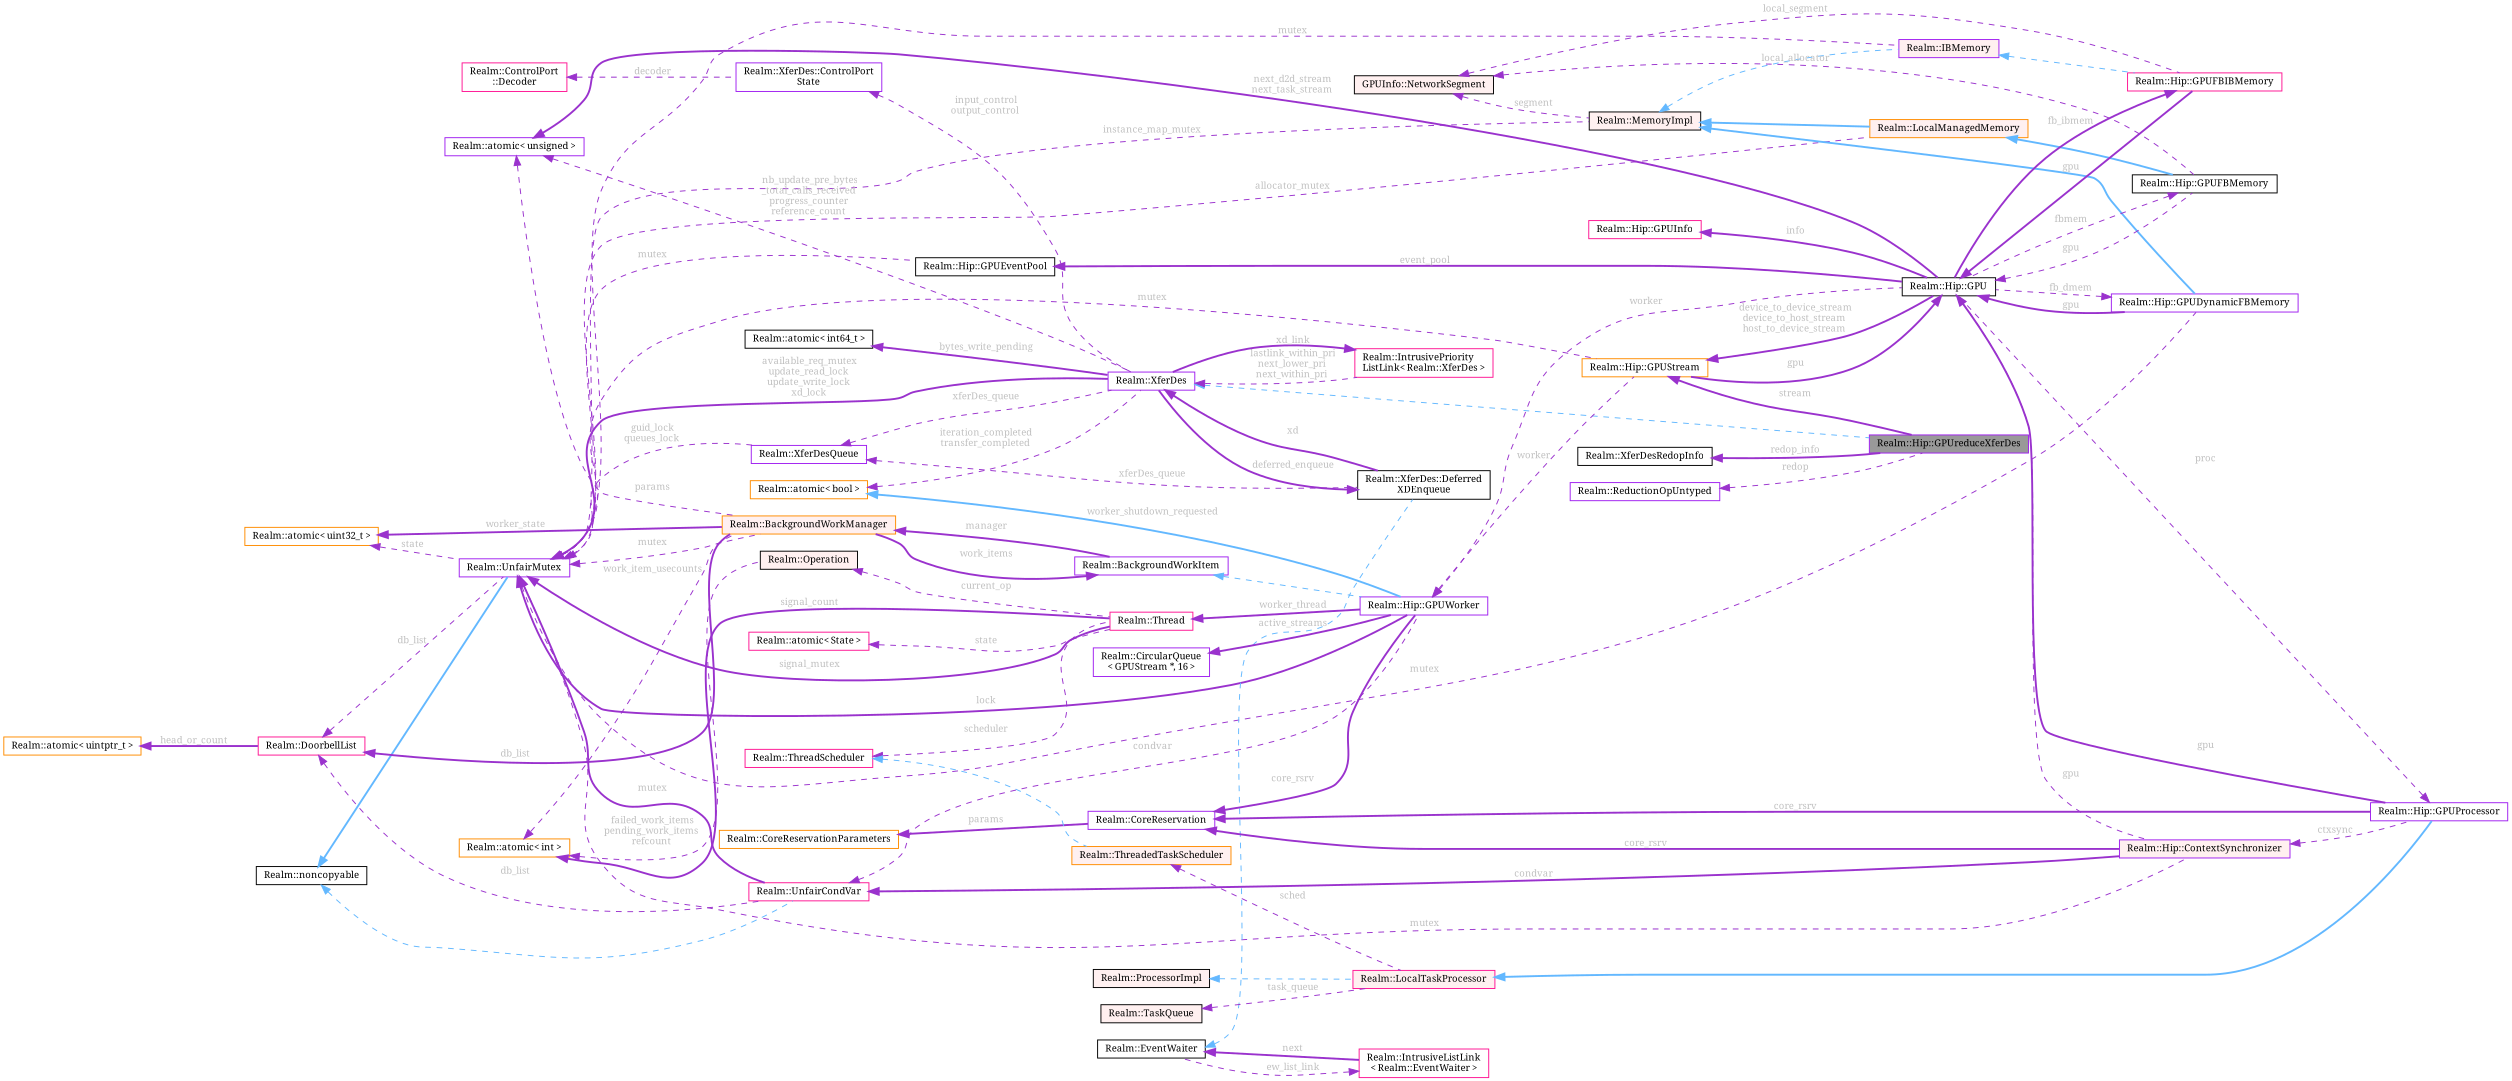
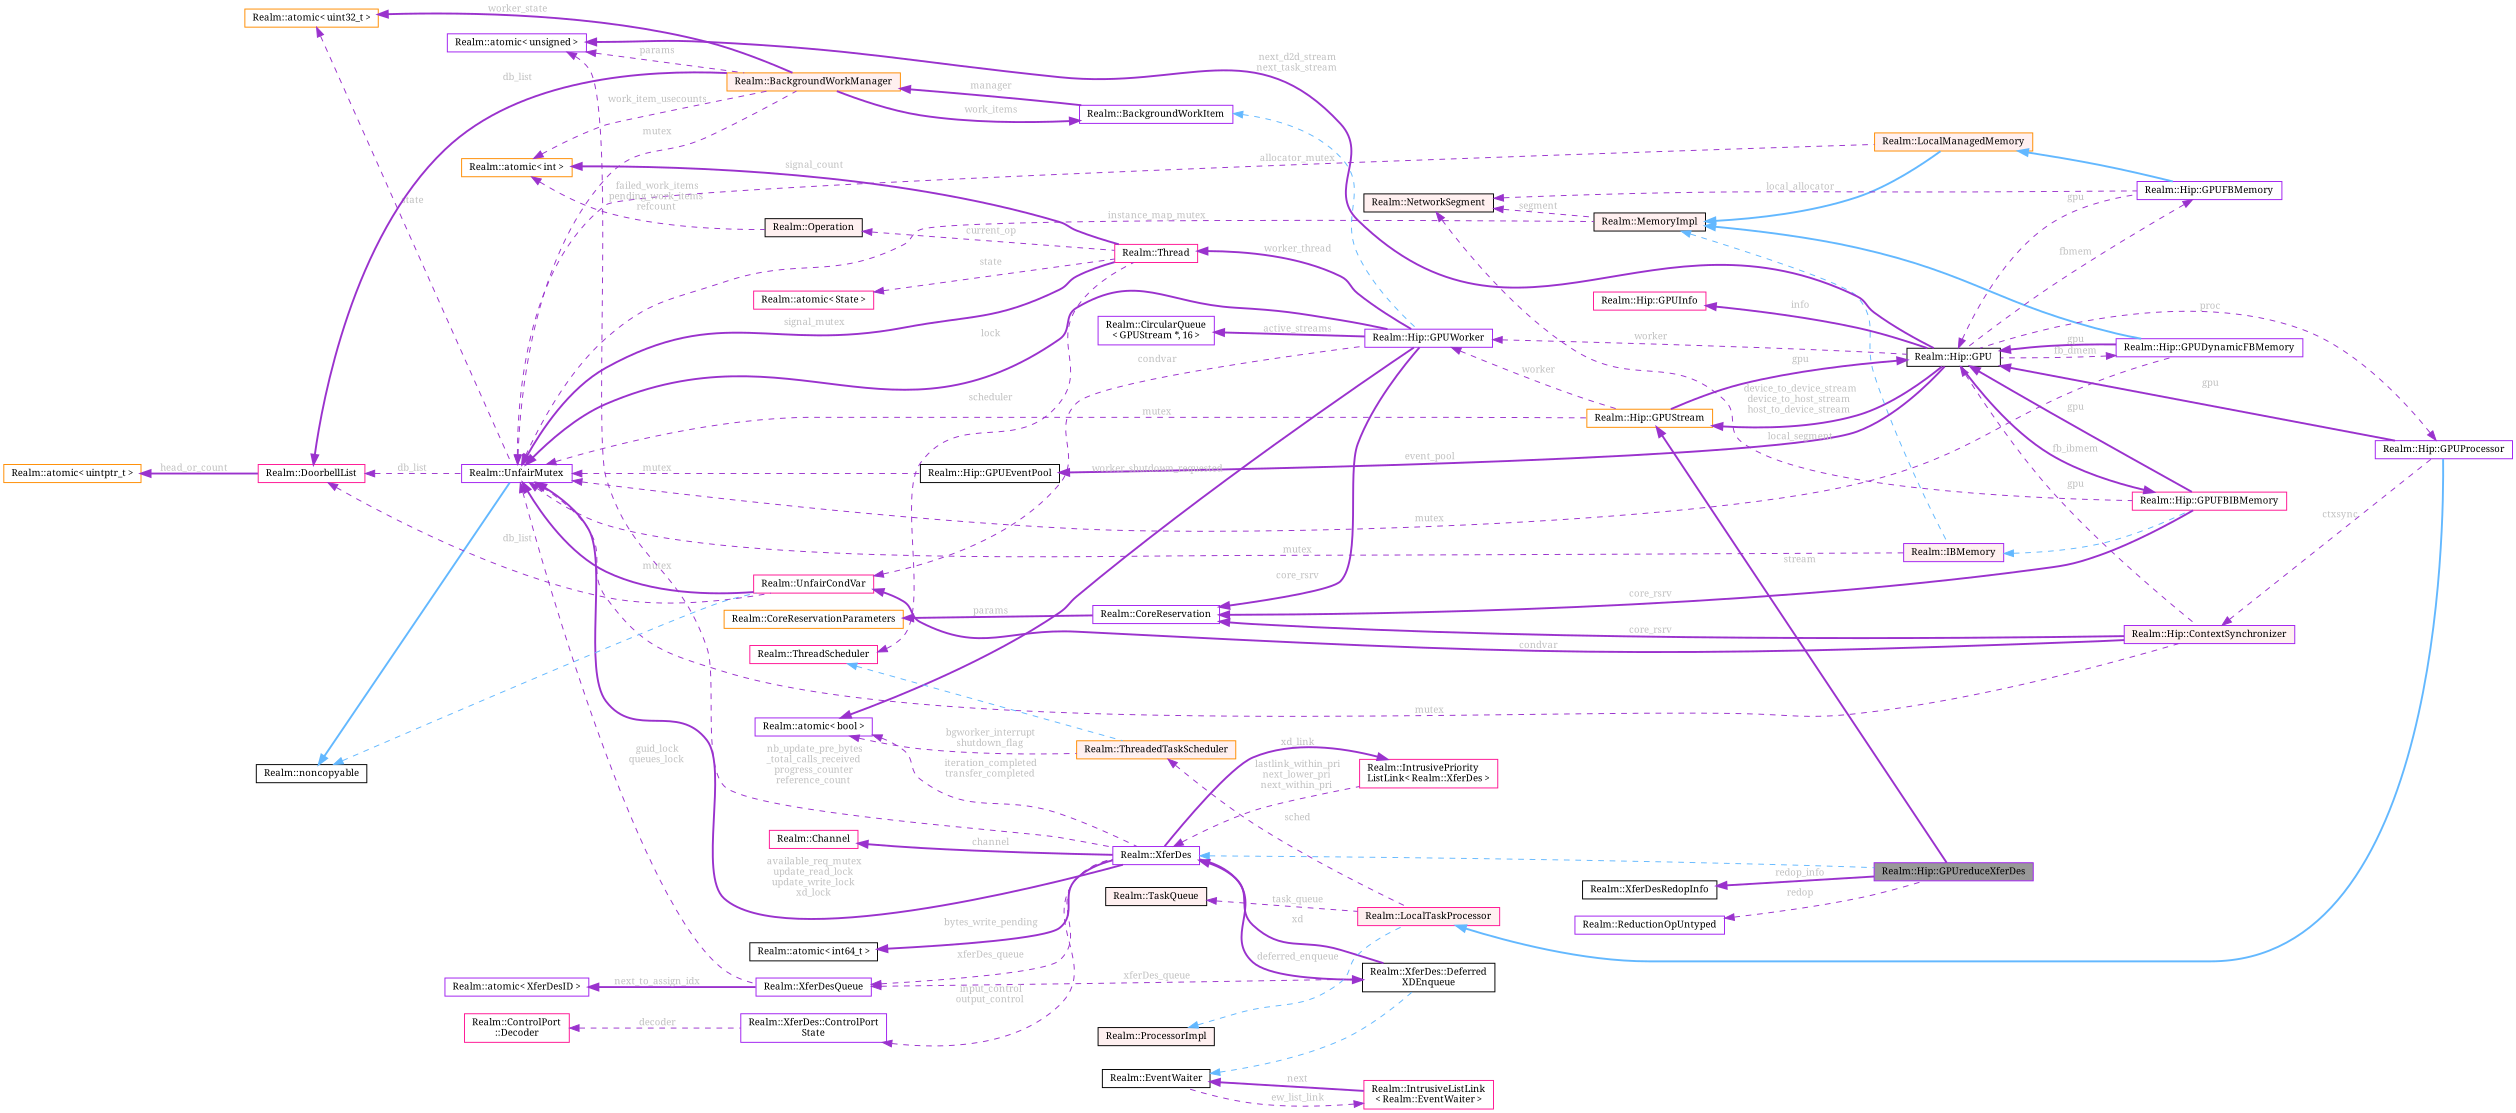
node "GPUInfo::NetworkSegment": label "GPUInfo::NetworkSegment" -> "Realm::NetworkSegment"
node "Realm::Hip::GPUFBMemory": color black -> purple
node "Realm::atomic< bool >": color darkorange -> purple
edge "Realm::Hip::GPUWorker" -> "Realm::atomic< bool >": color steelblue1 -> darkorchid3
edge "Realm::ThreadedTaskScheduler" -> "Realm::atomic< bool >": added, label "bgworker_interrupt shutdown_flag"
edge "Realm::Hip::GPUProcessor" -> "Realm::CoreReservation": now "Realm::Hip::GPUFBIBMemory" -> "Realm::CoreReservation"
node "Realm::Channel": added
node "Realm::atomic< XferDesID >": added
